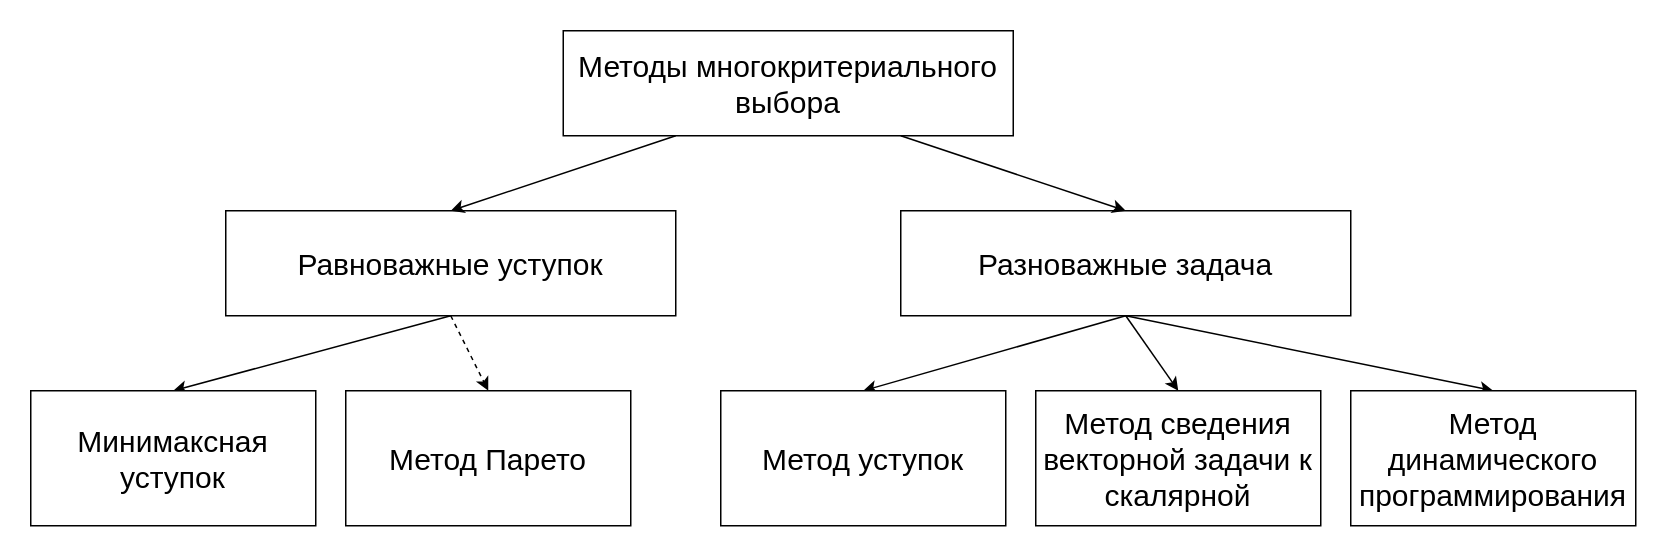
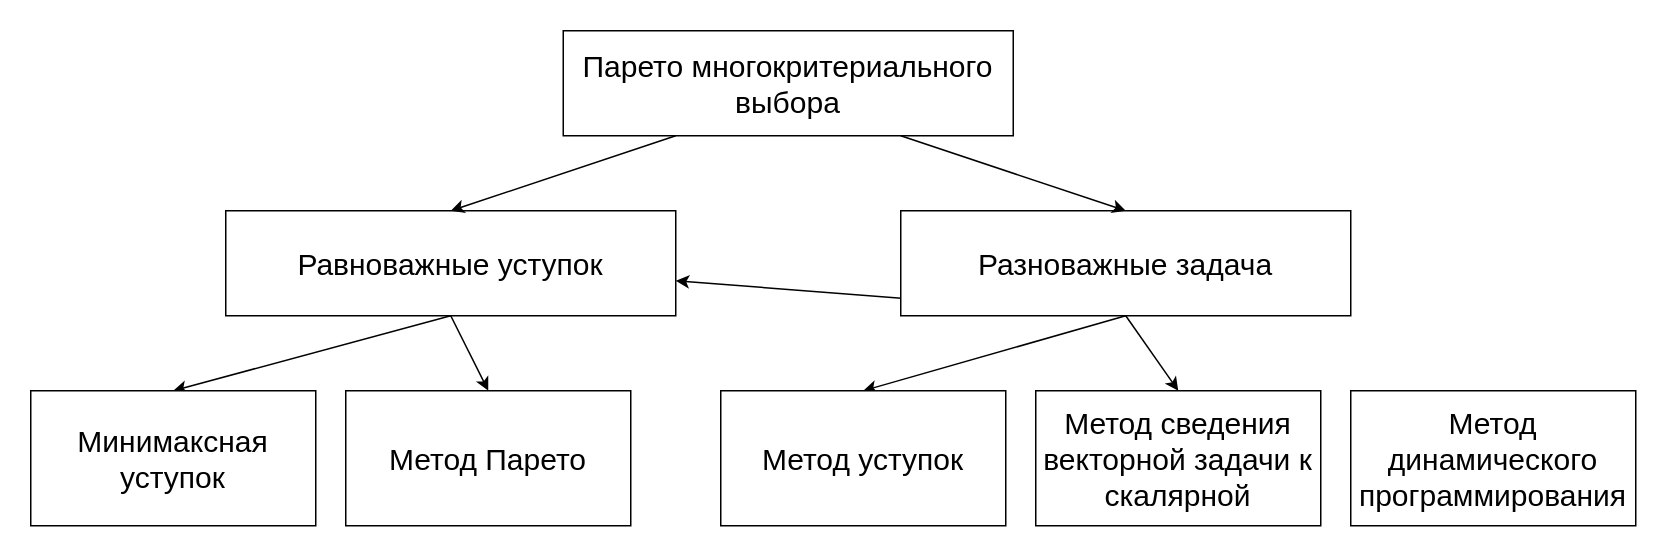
node "Методы многокритериального выбора": label "Методы многокритериального выбора" -> "Парето многокритериального выбора"
edge "Равноважные уступок" -> "Метод Парето": style dashed -> solid
edge "Разноважные задача" -> "Метод динамического программирования": now "Разноважные задача" -> "Равноважные уступок"
